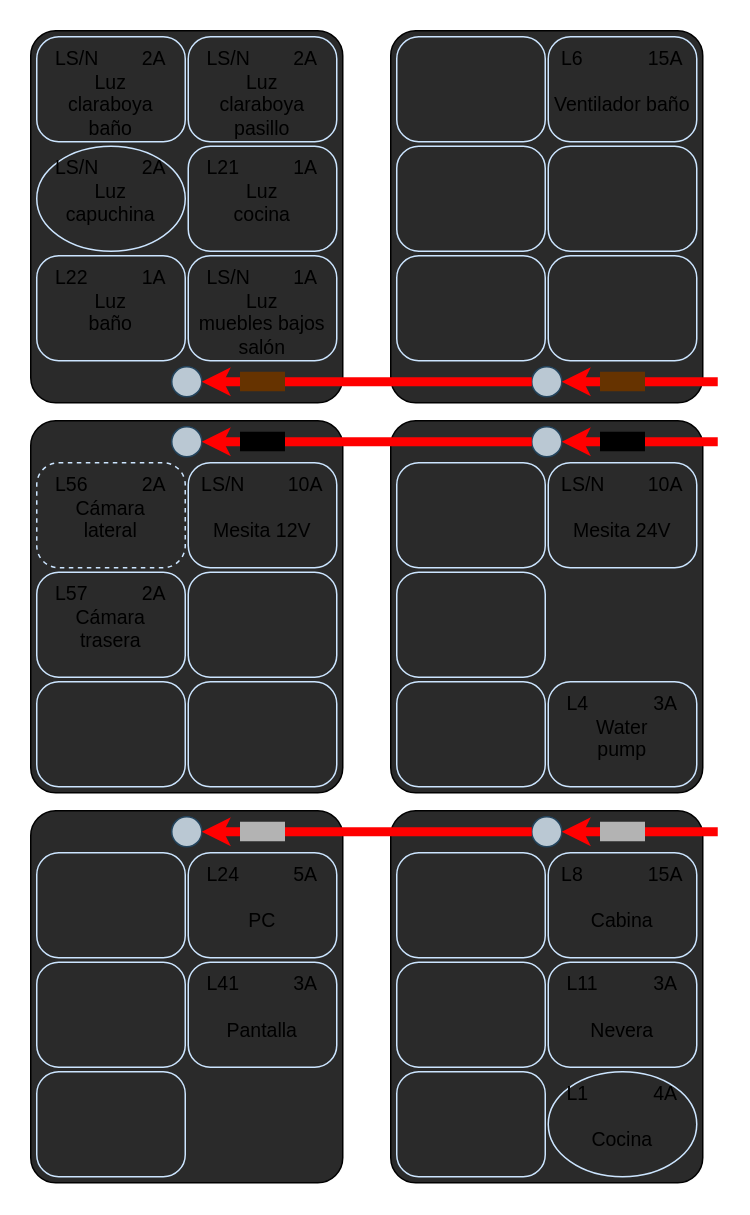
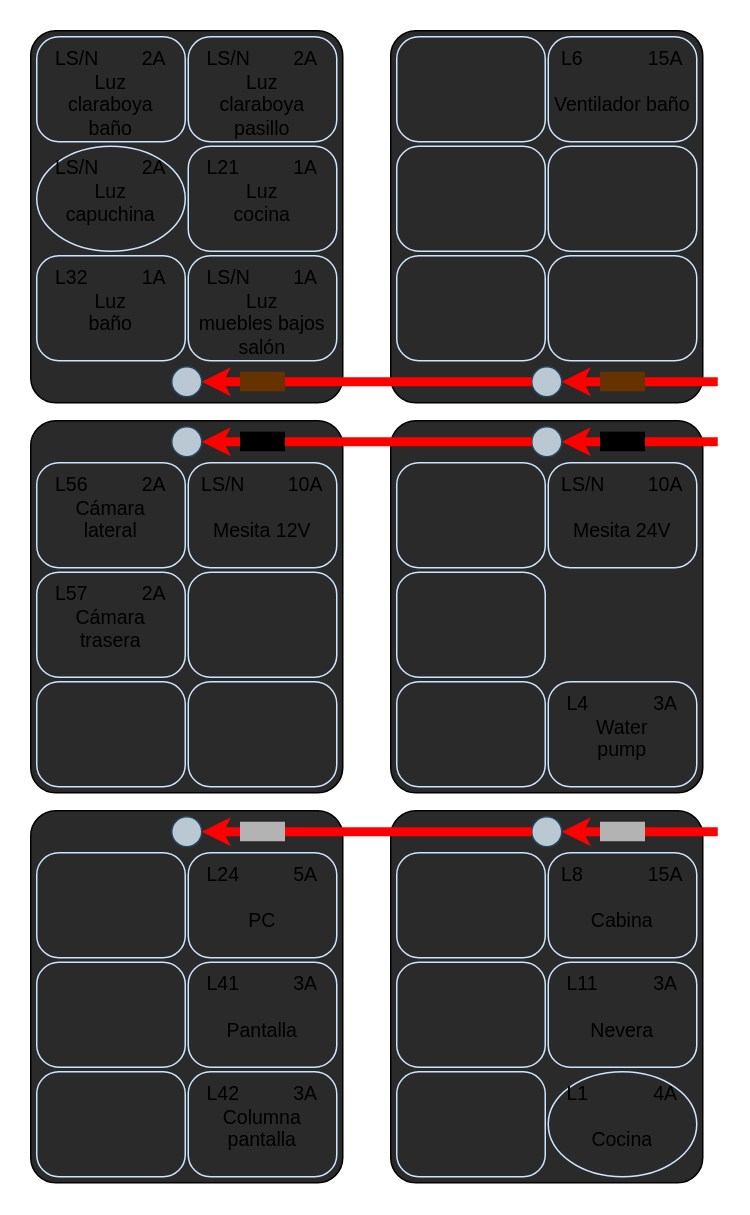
node "L22 1A Luz baño": label "L22 1A Luz baño" -> "L32 1A Luz baño"
node "L56 2A Cámara lateral": style dashed -> solid
node "L42 3A Columna pantalla": added
